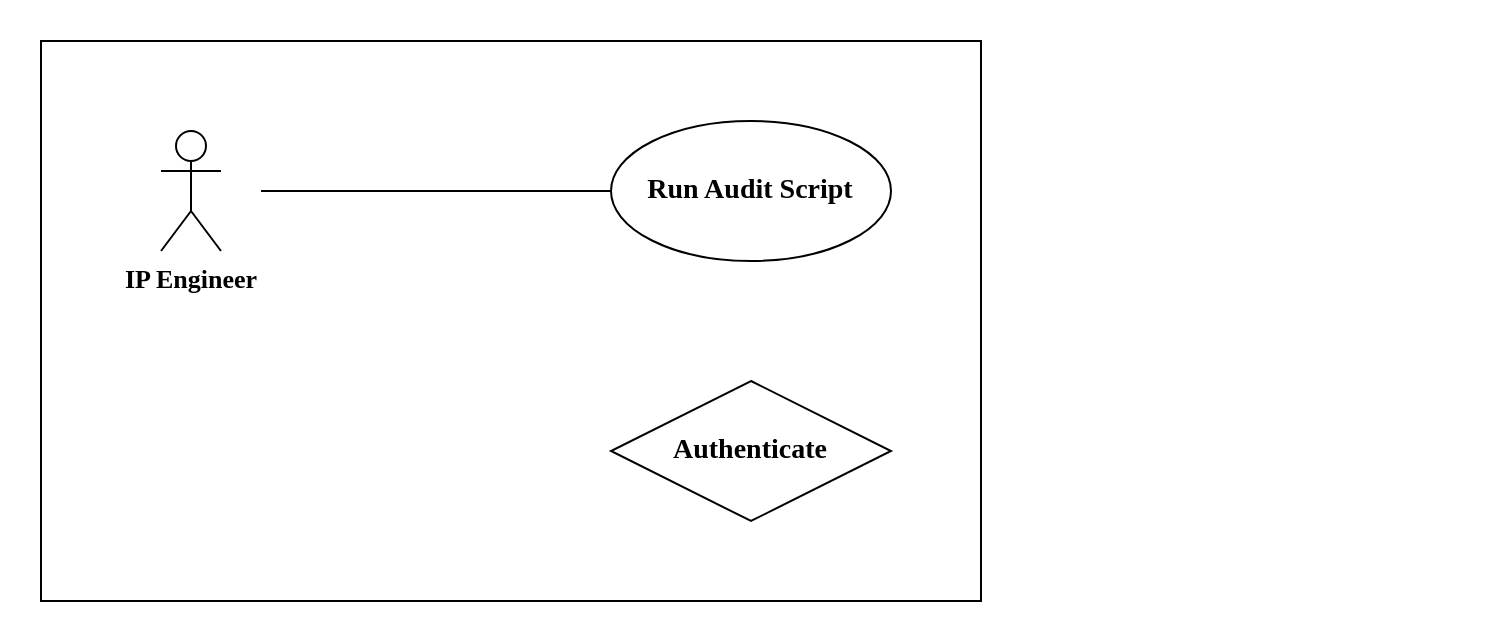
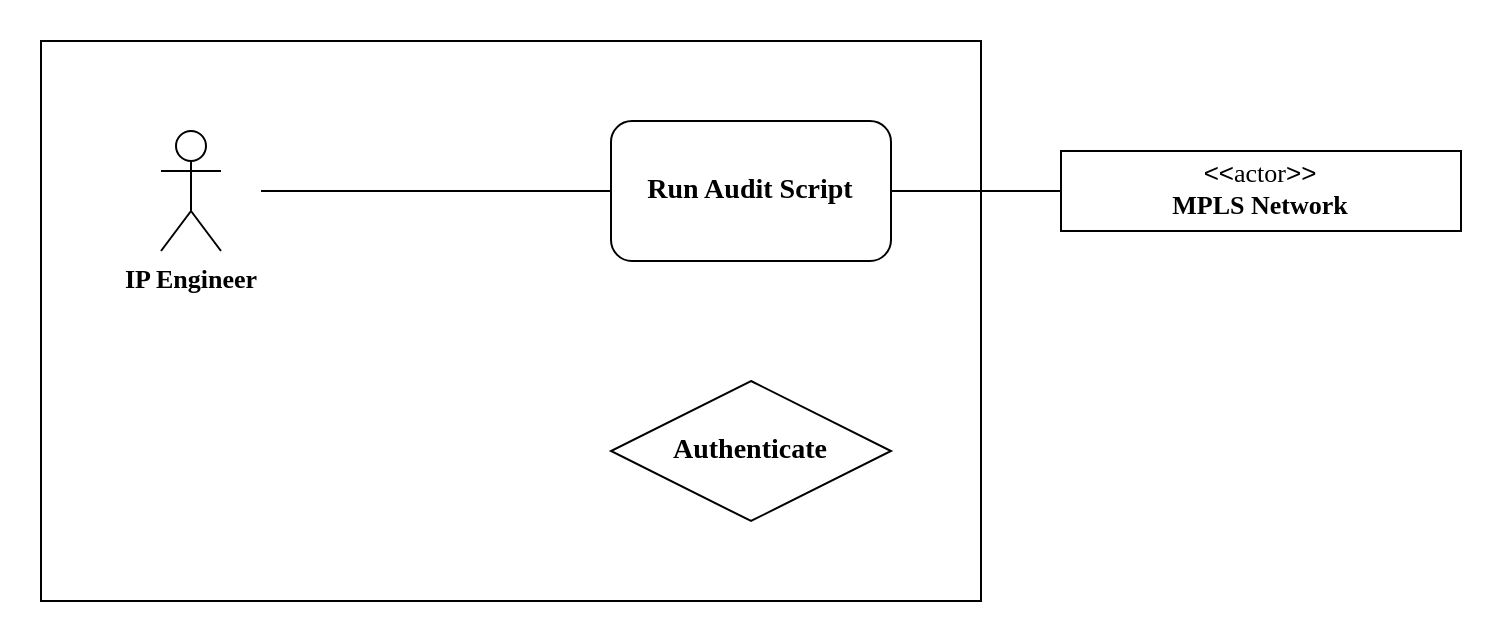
node "Run Audit Script": shape ellipse -> rounded rectangle
edge "Run Audit Script" -- "<<actor>> MPLS Network": added
node "<<actor>> MPLS Network": added
